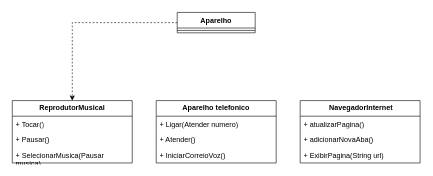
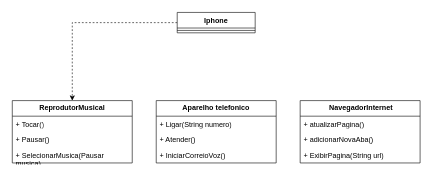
node "Aparelho": label "Aparelho" -> "Iphone"
node "+ Ligar(Atender numero)": label "+ Ligar(Atender numero)" -> "+ Ligar(String numero)"
